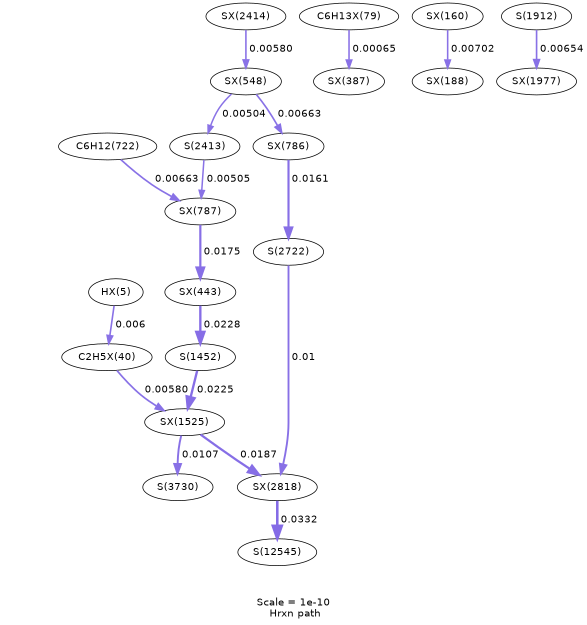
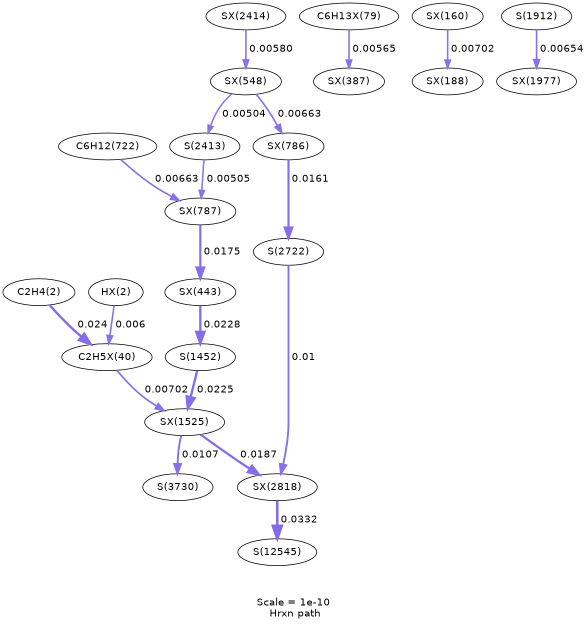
edge "C6H13X(79)" -> "SX(387)": label " 0.00065" -> " 0.00565"
node "C2H4(2)": added
node "HX(5)": label "HX(5)" -> "HX(2)"
edge "C2H5X(40)" -> "SX(1525)": label " 0.00580" -> " 0.00702"
